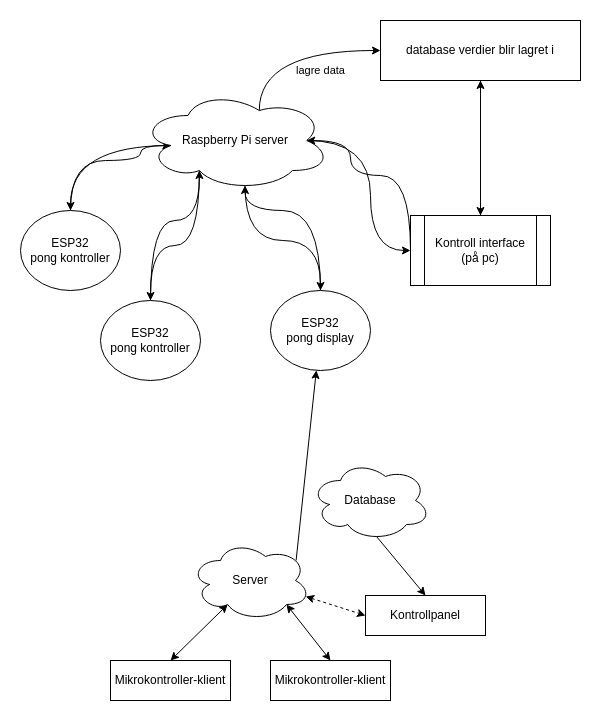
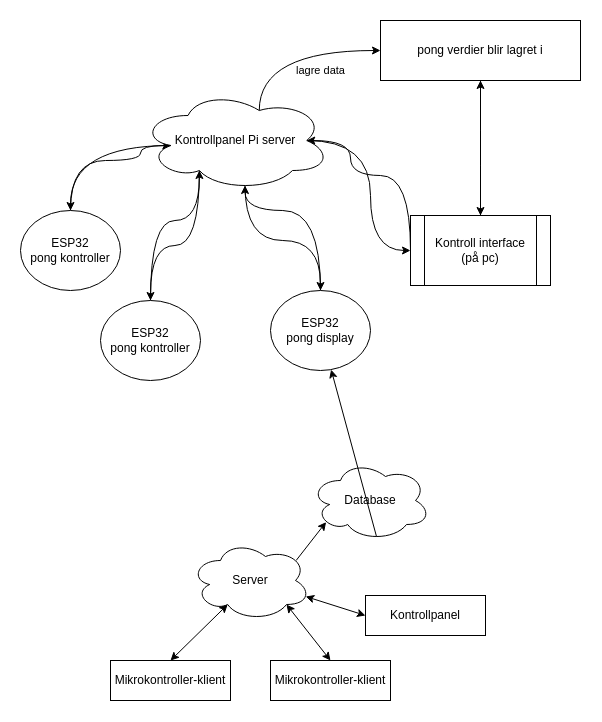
node "database verdier blir lagret i": label "database verdier blir lagret i" -> "pong verdier blir lagret i"
node "Raspberry Pi server": label "Raspberry Pi server" -> "Kontrollpanel Pi server"
edge "Server" -> "ESP32 pong display": now "Server" -> "Database"
edge "Database" -> "Kontrollpanel": now "Database" -> "ESP32 pong display"
edge "Server" -- "Kontrollpanel": style dashed -> solid
